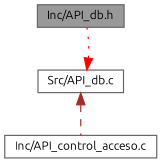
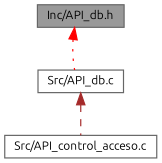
edge "Inc/API_db.h" -> "Src/API_db.c": reversed
node "Inc/API_control_acceso.c": label "Inc/API_control_acceso.c" -> "Src/API_control_acceso.c"
